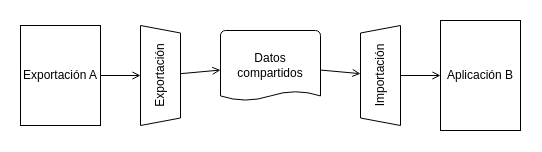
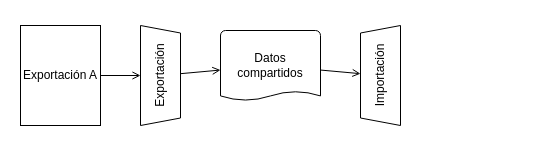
edge "Importación" -> "Aplicación B": removed
node "Aplicación B": removed
